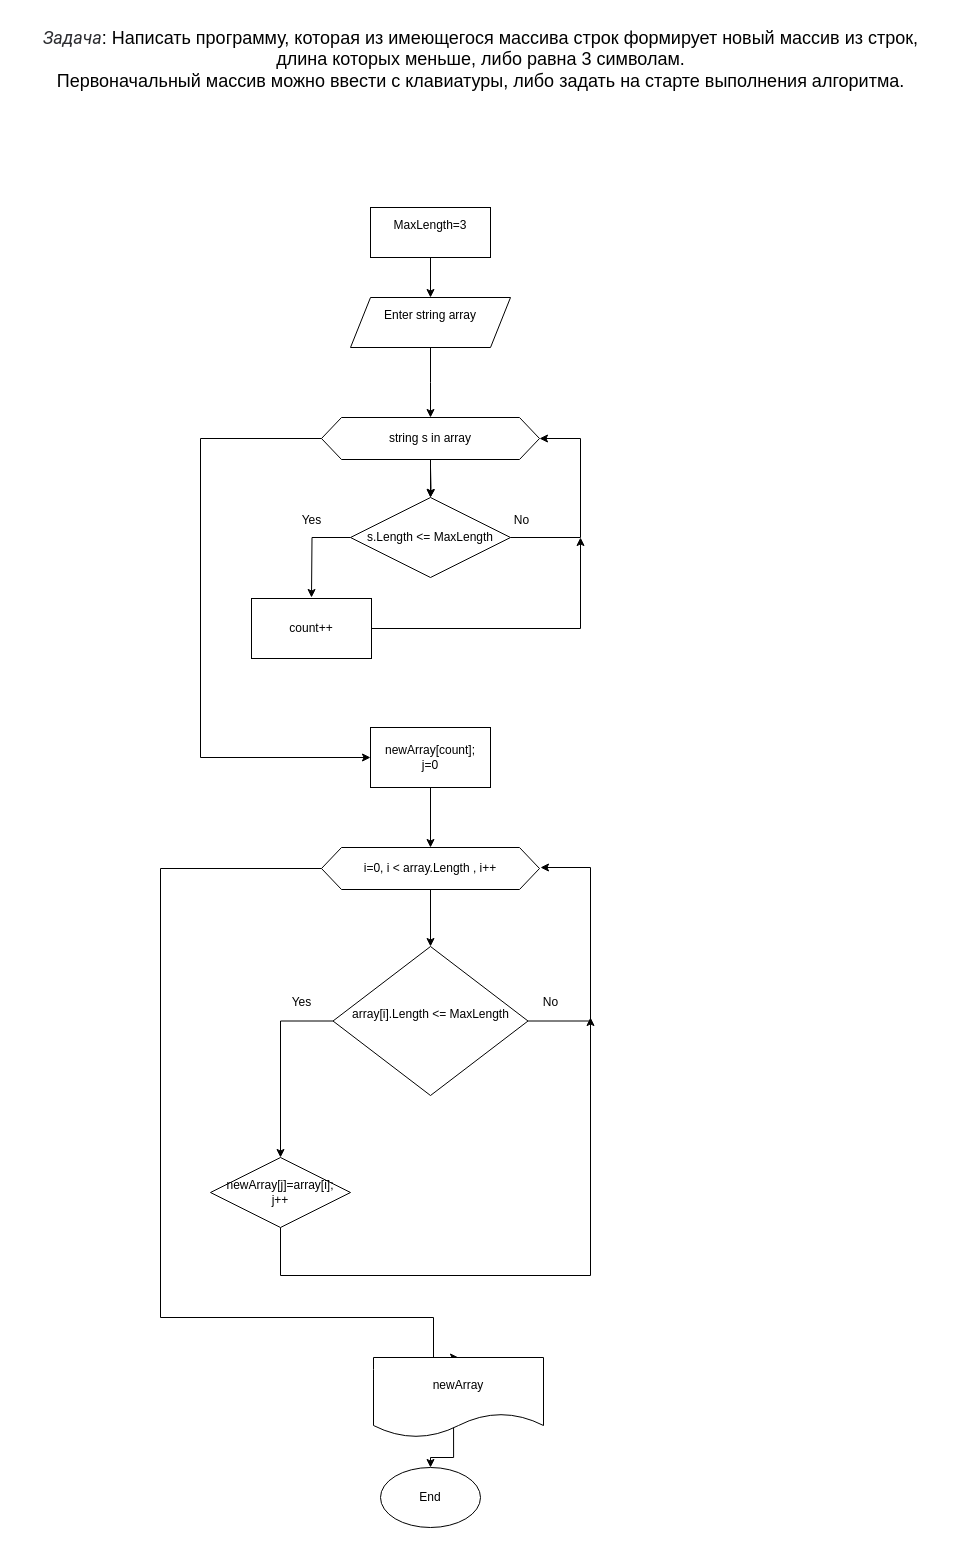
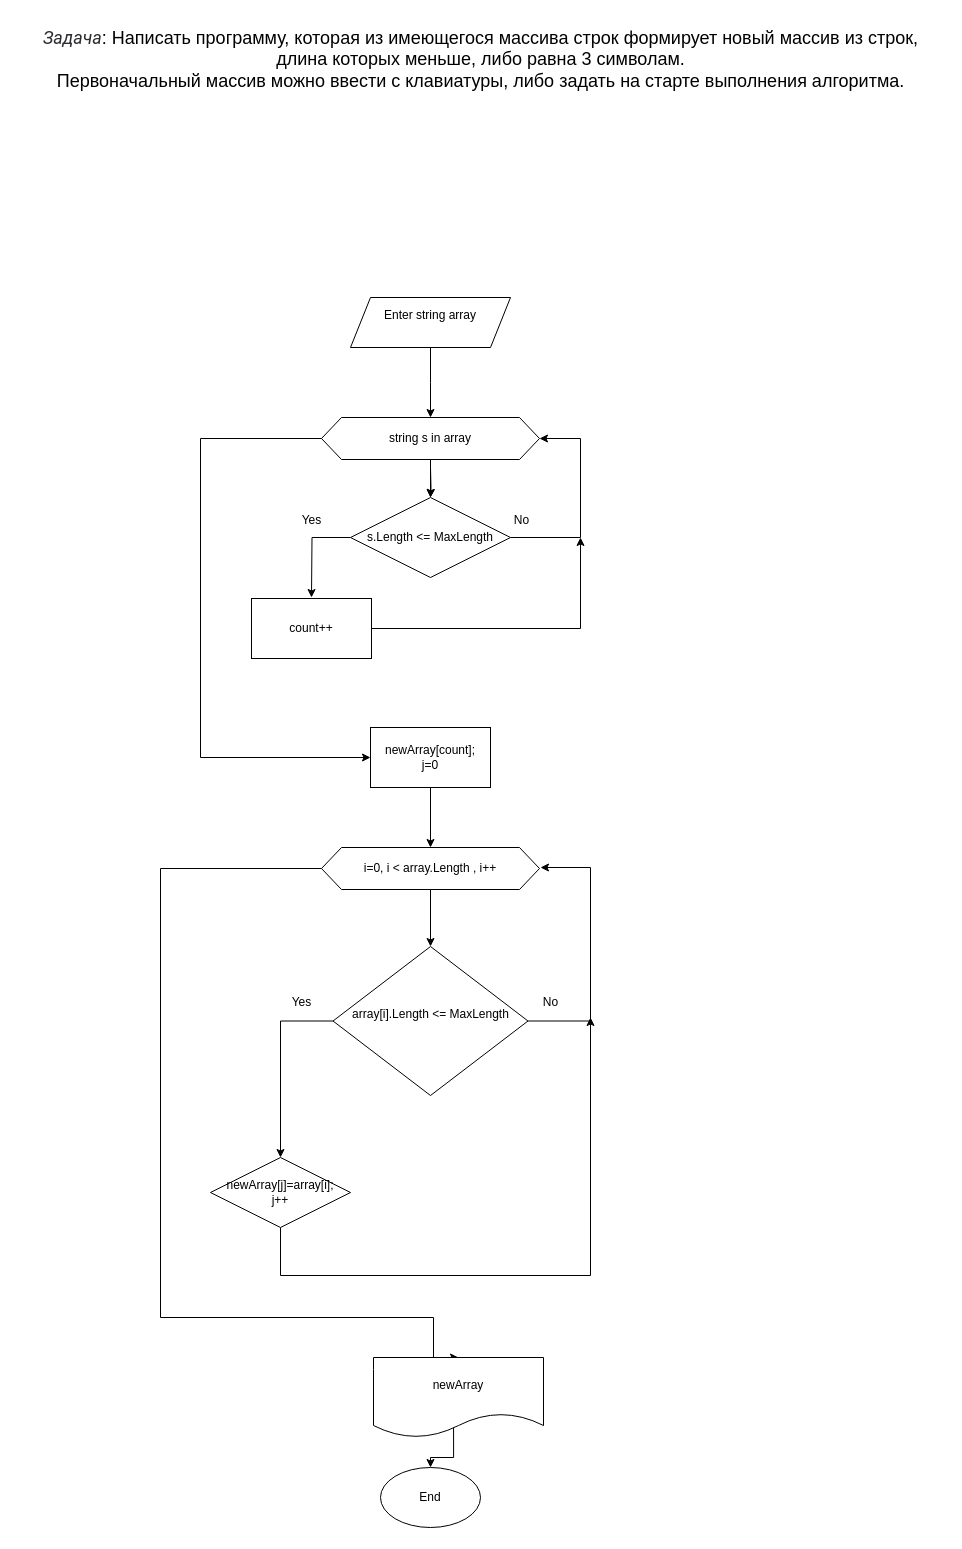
node "MaxLength=3": removed
edge "MaxLength=3" -> "Enter string array": removed
